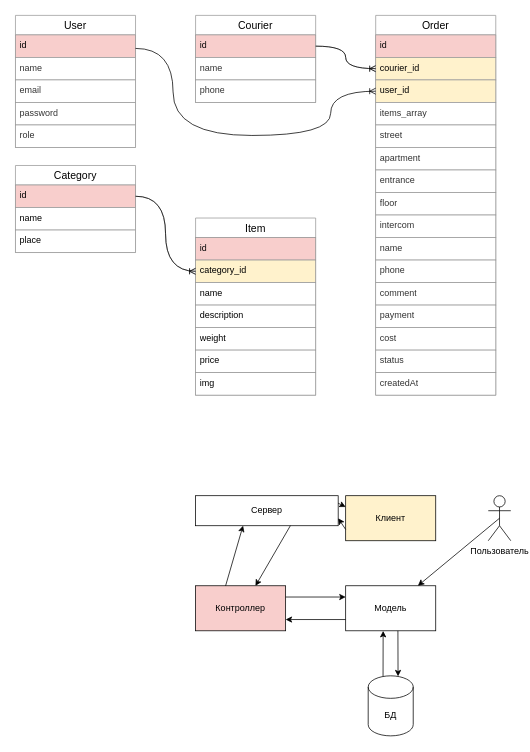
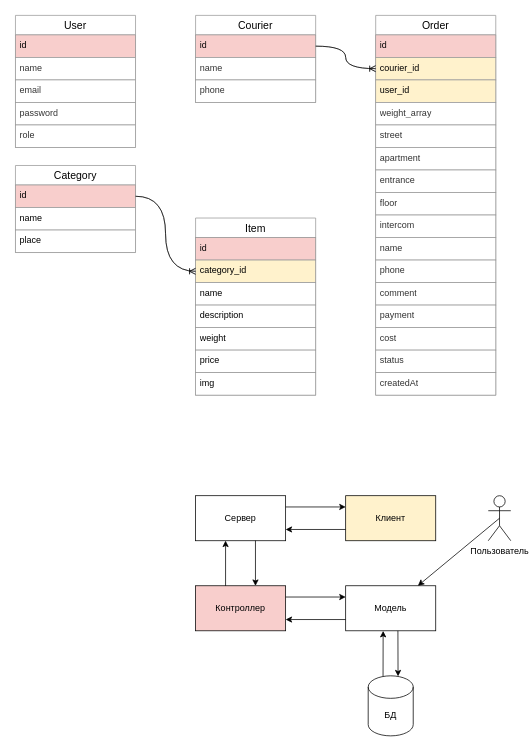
node "items_array": label "items_array" -> "weight_array"
edge "User" -> "user_id": removed
node "Сервер": size 143x30 -> 90x45
